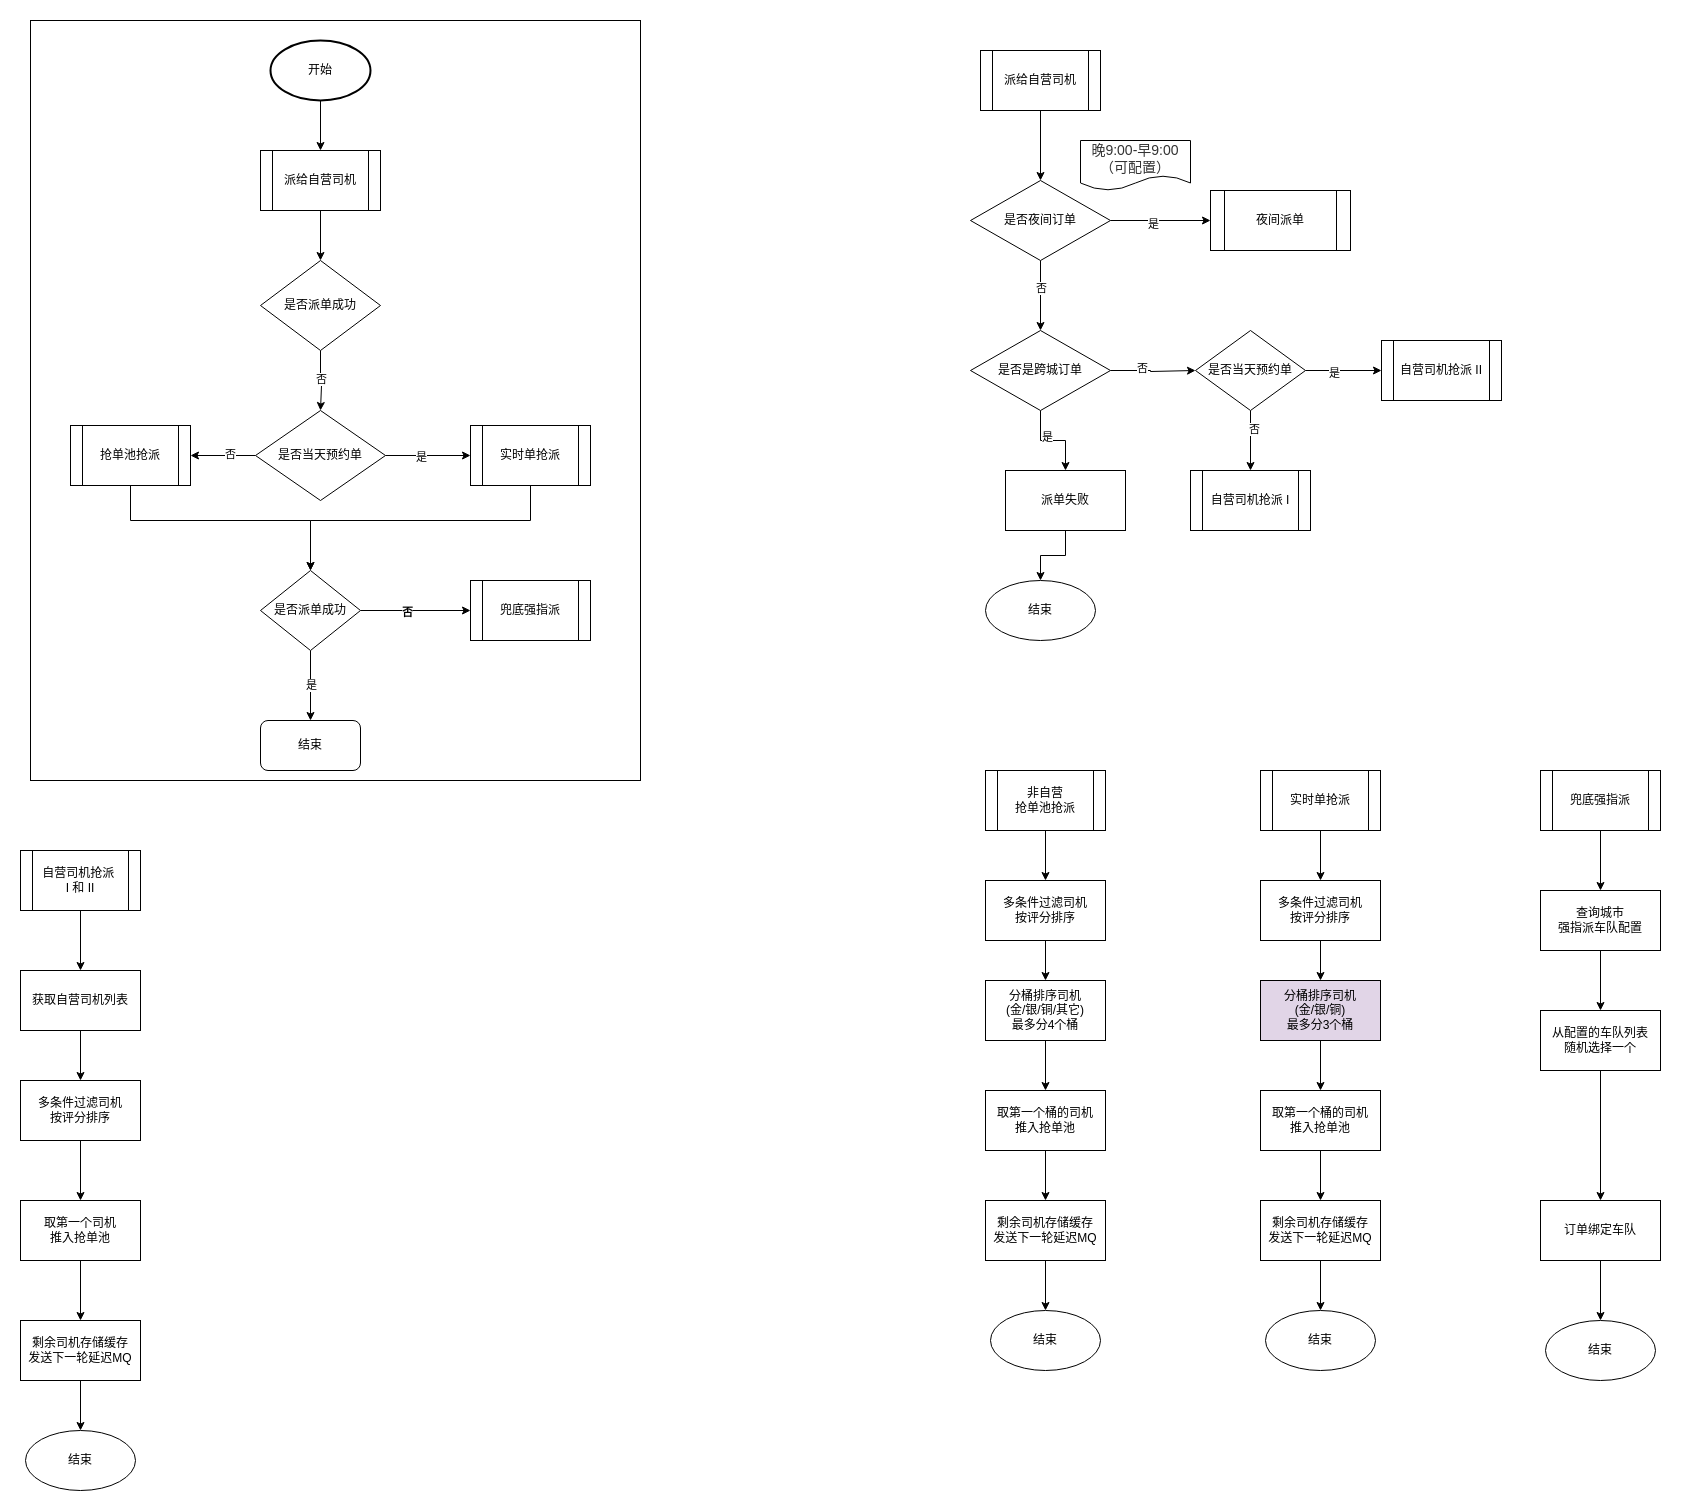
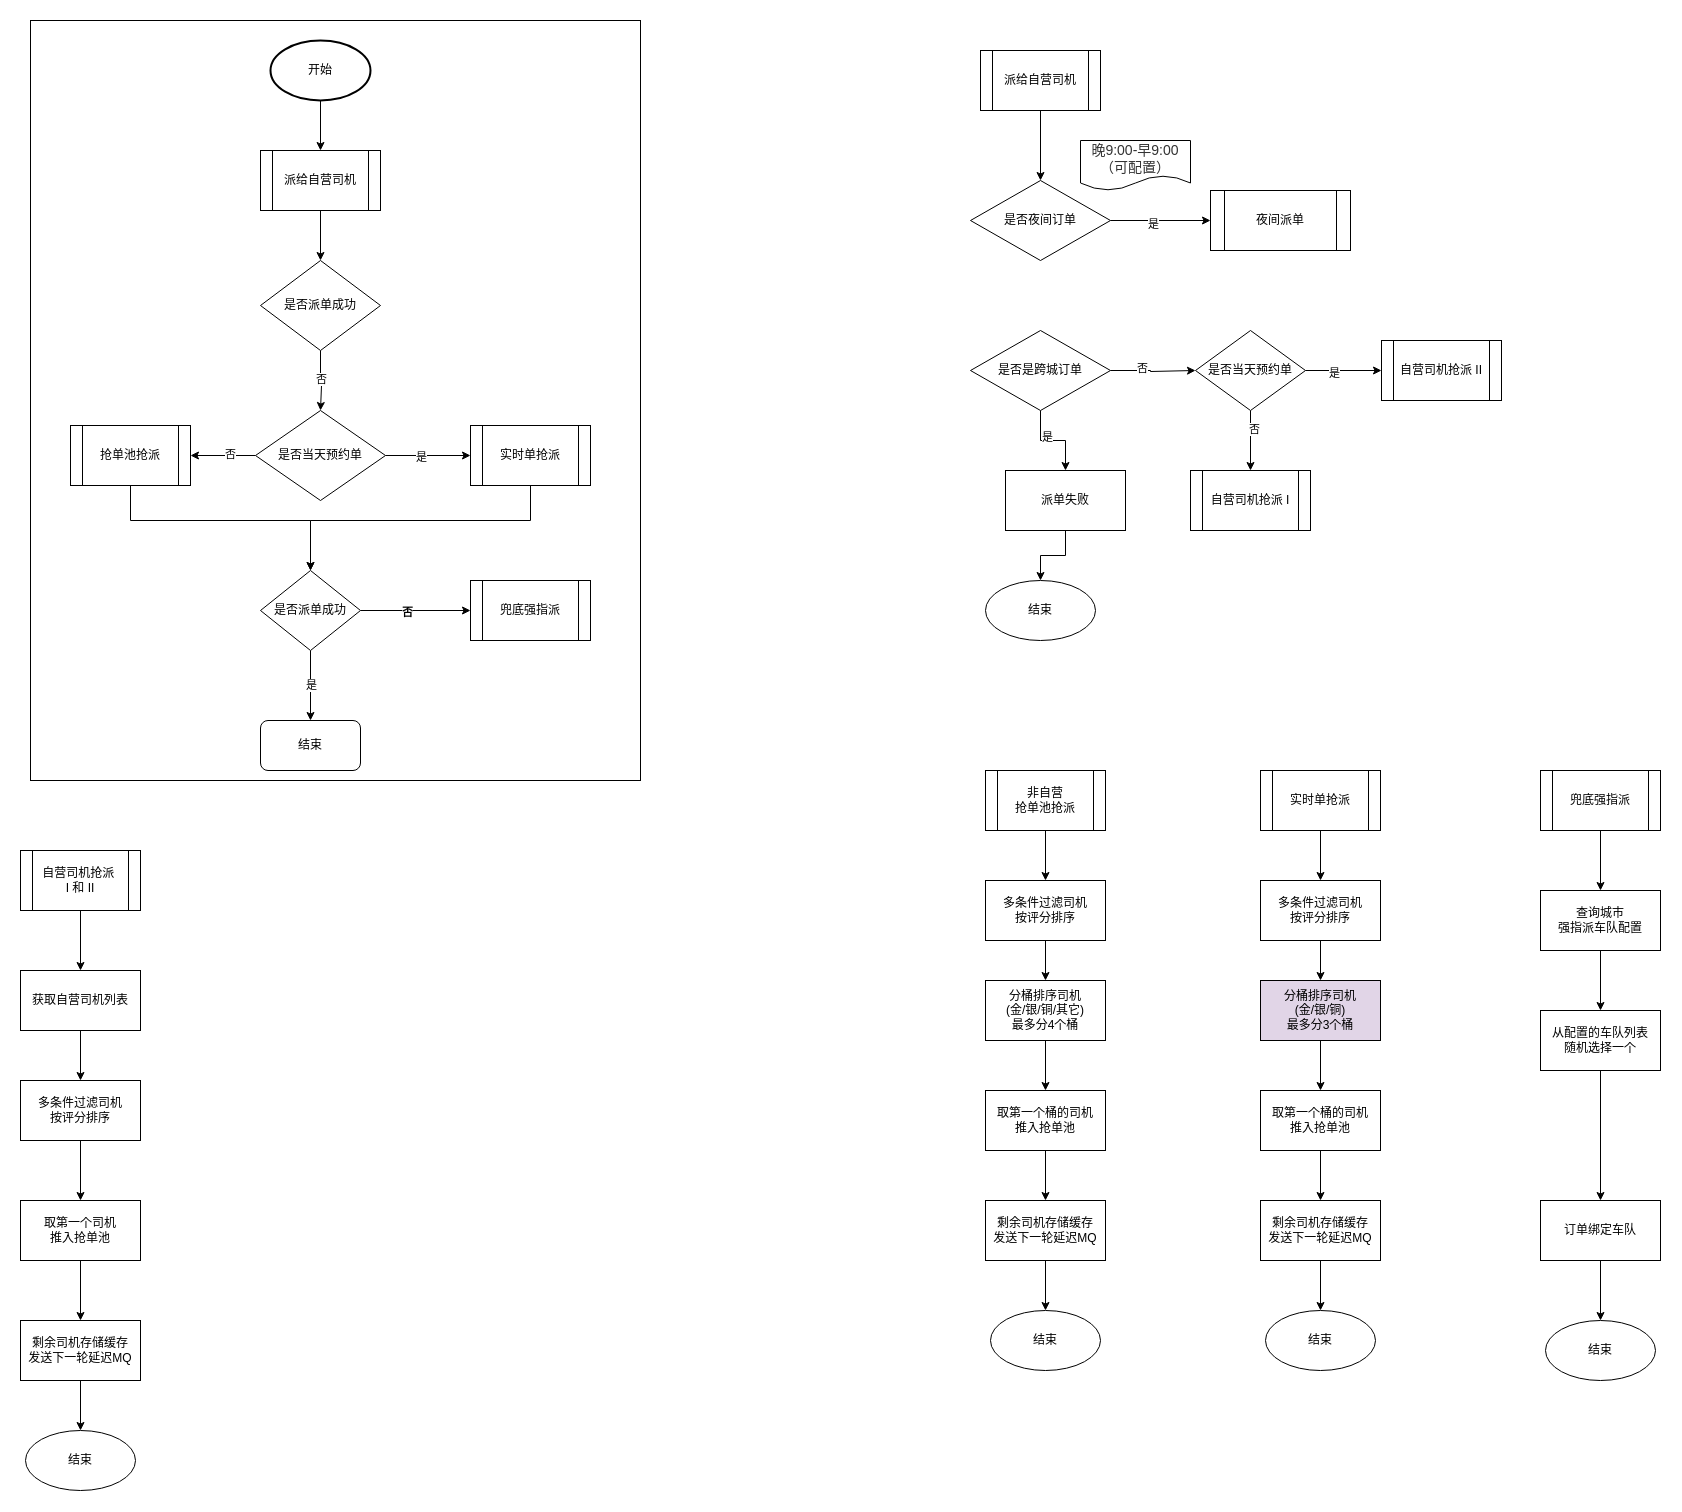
edge "是否夜间订单" -> "是否是跨城订单": removed, label "否"
